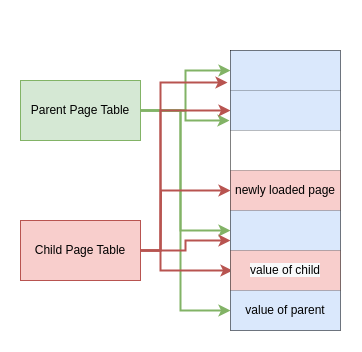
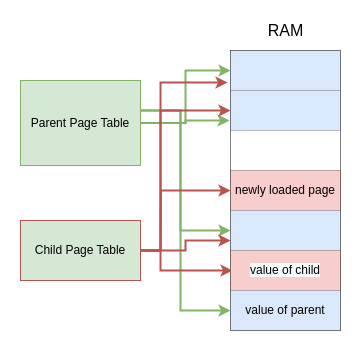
node "RAM": added
node "Parent Page Table": size 120x60 -> 120x85
node "Child Page Table": fillcolor #f8cecc -> #d5e8d4
